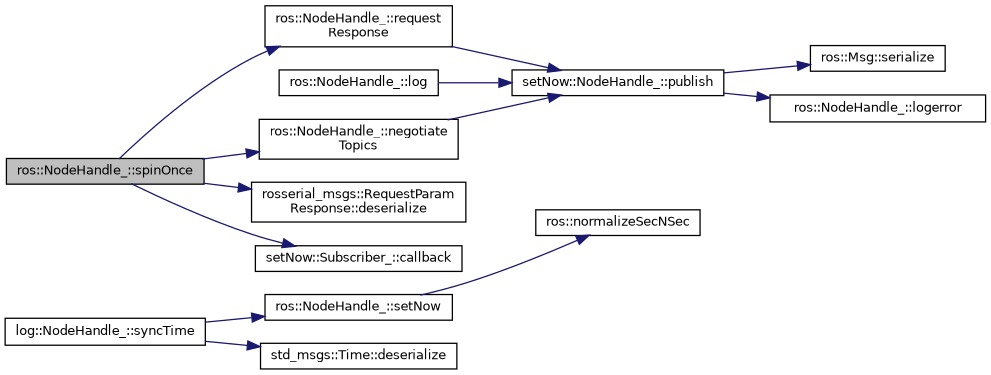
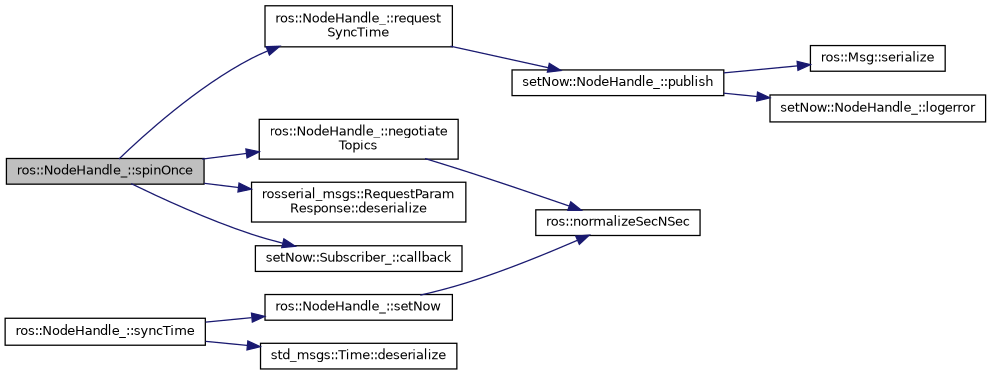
node "ros::NodeHandle_::request Response": label "ros::NodeHandle_::request Response" -> "ros::NodeHandle_::request SyncTime"
node "ros::NodeHandle_::log": removed
node "ros::NodeHandle_::logerror": label "ros::NodeHandle_::logerror" -> "setNow::NodeHandle_::logerror"
edge "ros::NodeHandle_::negotiate Topics" -> "setNow::NodeHandle_::publish": now "ros::NodeHandle_::negotiate Topics" -> "ros::normalizeSecNSec"
node "log::NodeHandle_::syncTime": label "log::NodeHandle_::syncTime" -> "ros::NodeHandle_::syncTime"
